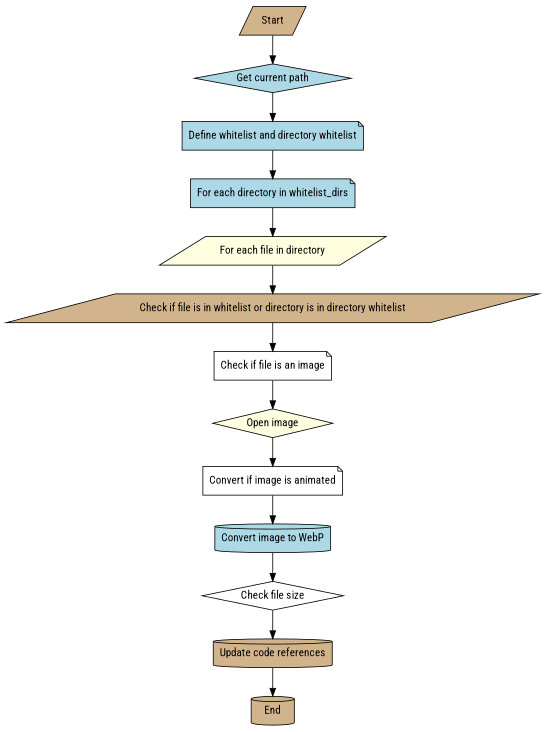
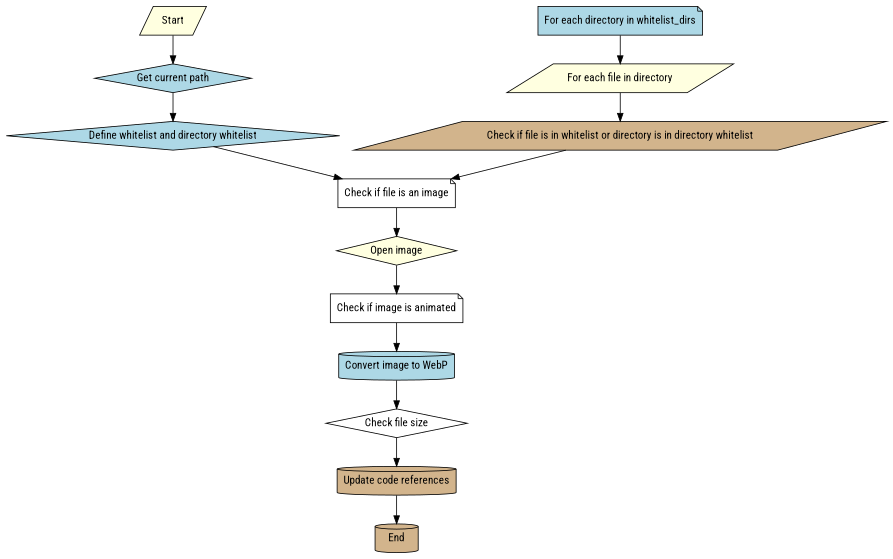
node "Start": fillcolor tan -> lightyellow
node "Define whitelist and directory whitelist": shape note -> diamond
edge "Define whitelist and directory whitelist" -> "For each directory in whitelist_dirs": now "Define whitelist and directory whitelist" -> "Check if file is an image"
node "Convert if image is animated": label "Convert if image is animated" -> "Check if image is animated"
